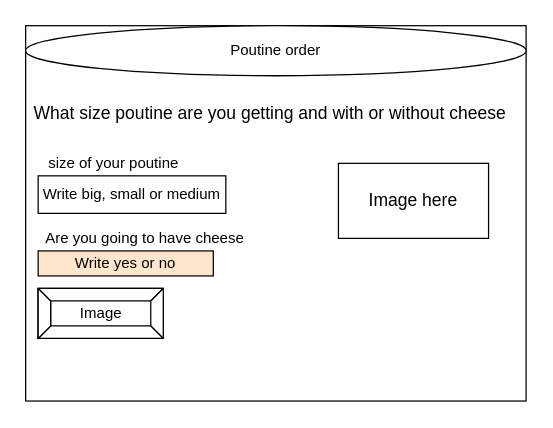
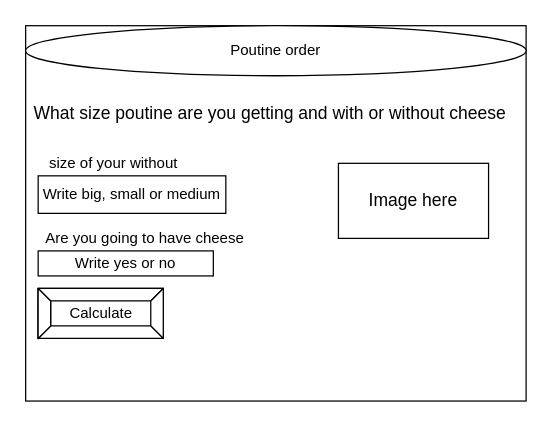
node "size of your poutine": label "size of your poutine" -> "size of your without"
node "Write yes or no": fillcolor #ffe6cc -> #ffffff
node "Image": label "Image" -> "Calculate"
